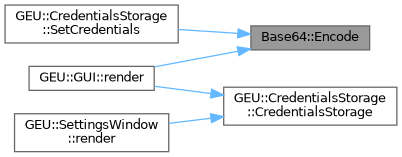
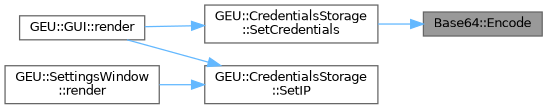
edge "GEU::GUI::render" -> "Base64::Encode": now "GEU::GUI::render" -> "GEU::CredentialsStorage ::SetCredentials"
node "GEU::CredentialsStorage ::CredentialsStorage": label "GEU::CredentialsStorage ::CredentialsStorage" -> "GEU::CredentialsStorage ::SetIP"
